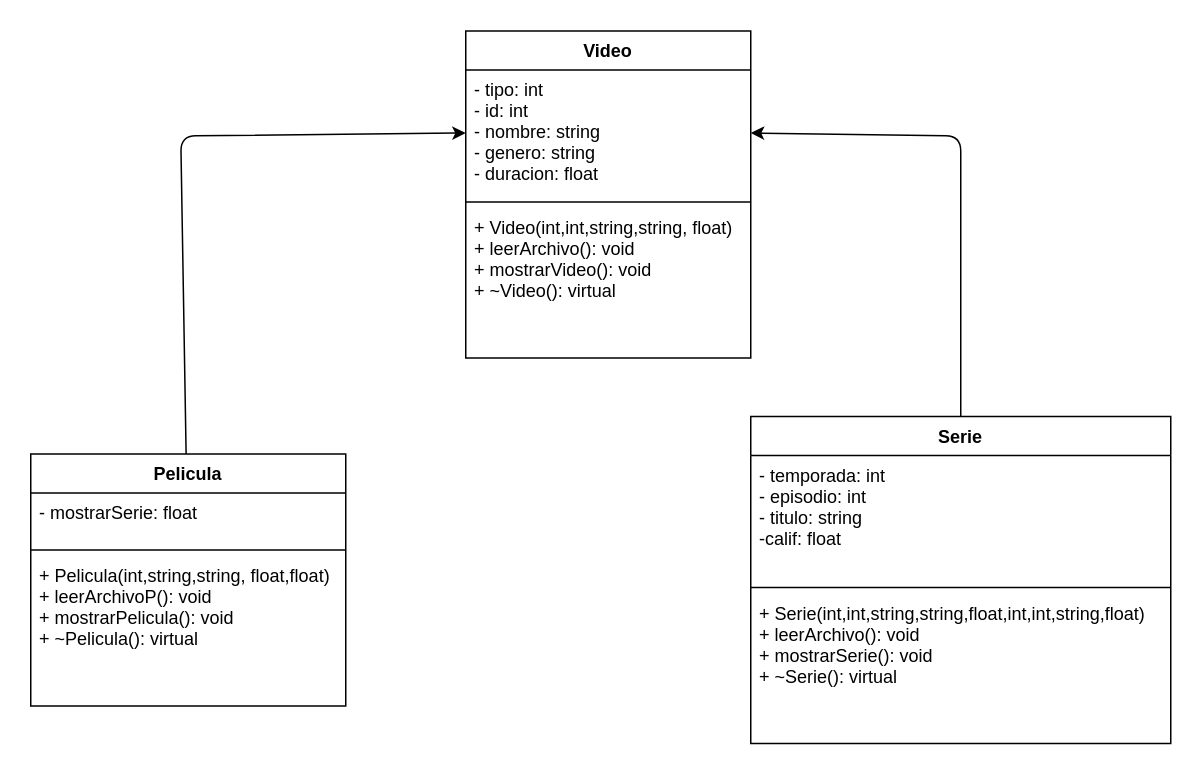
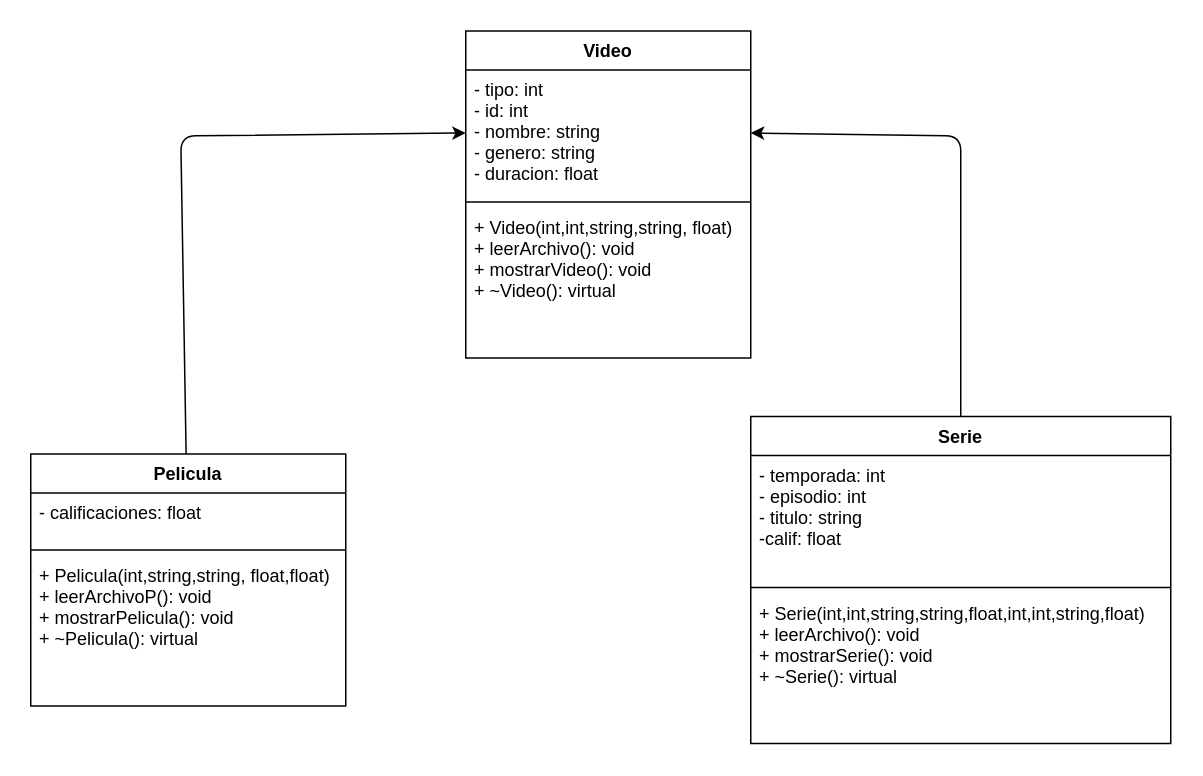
node "- mostrarSerie: float": label "- mostrarSerie: float" -> "- calificaciones: float"
